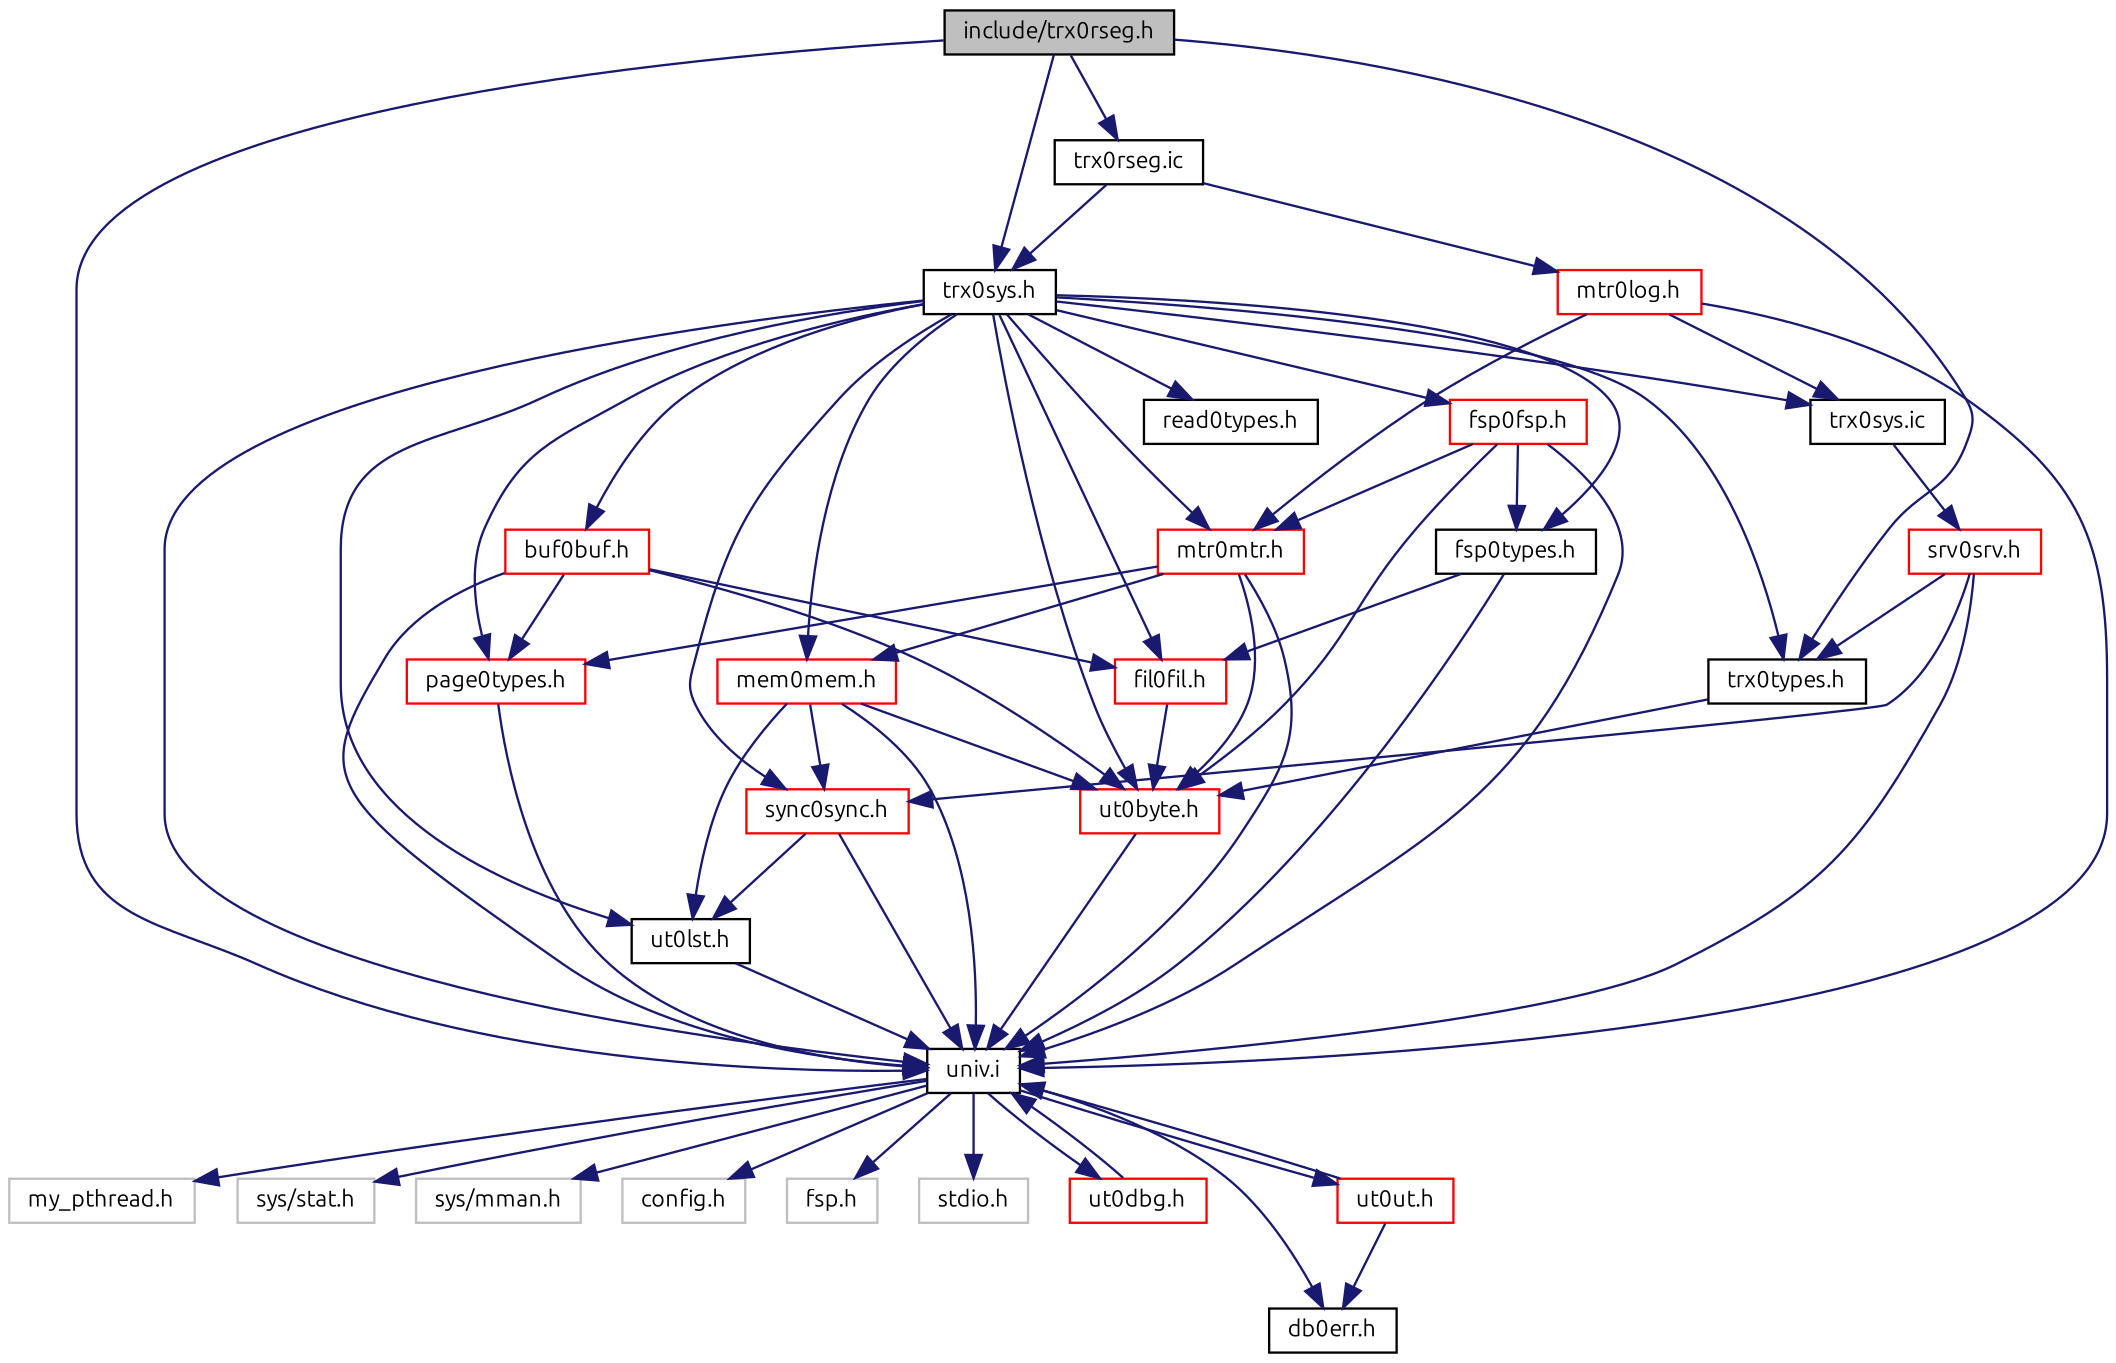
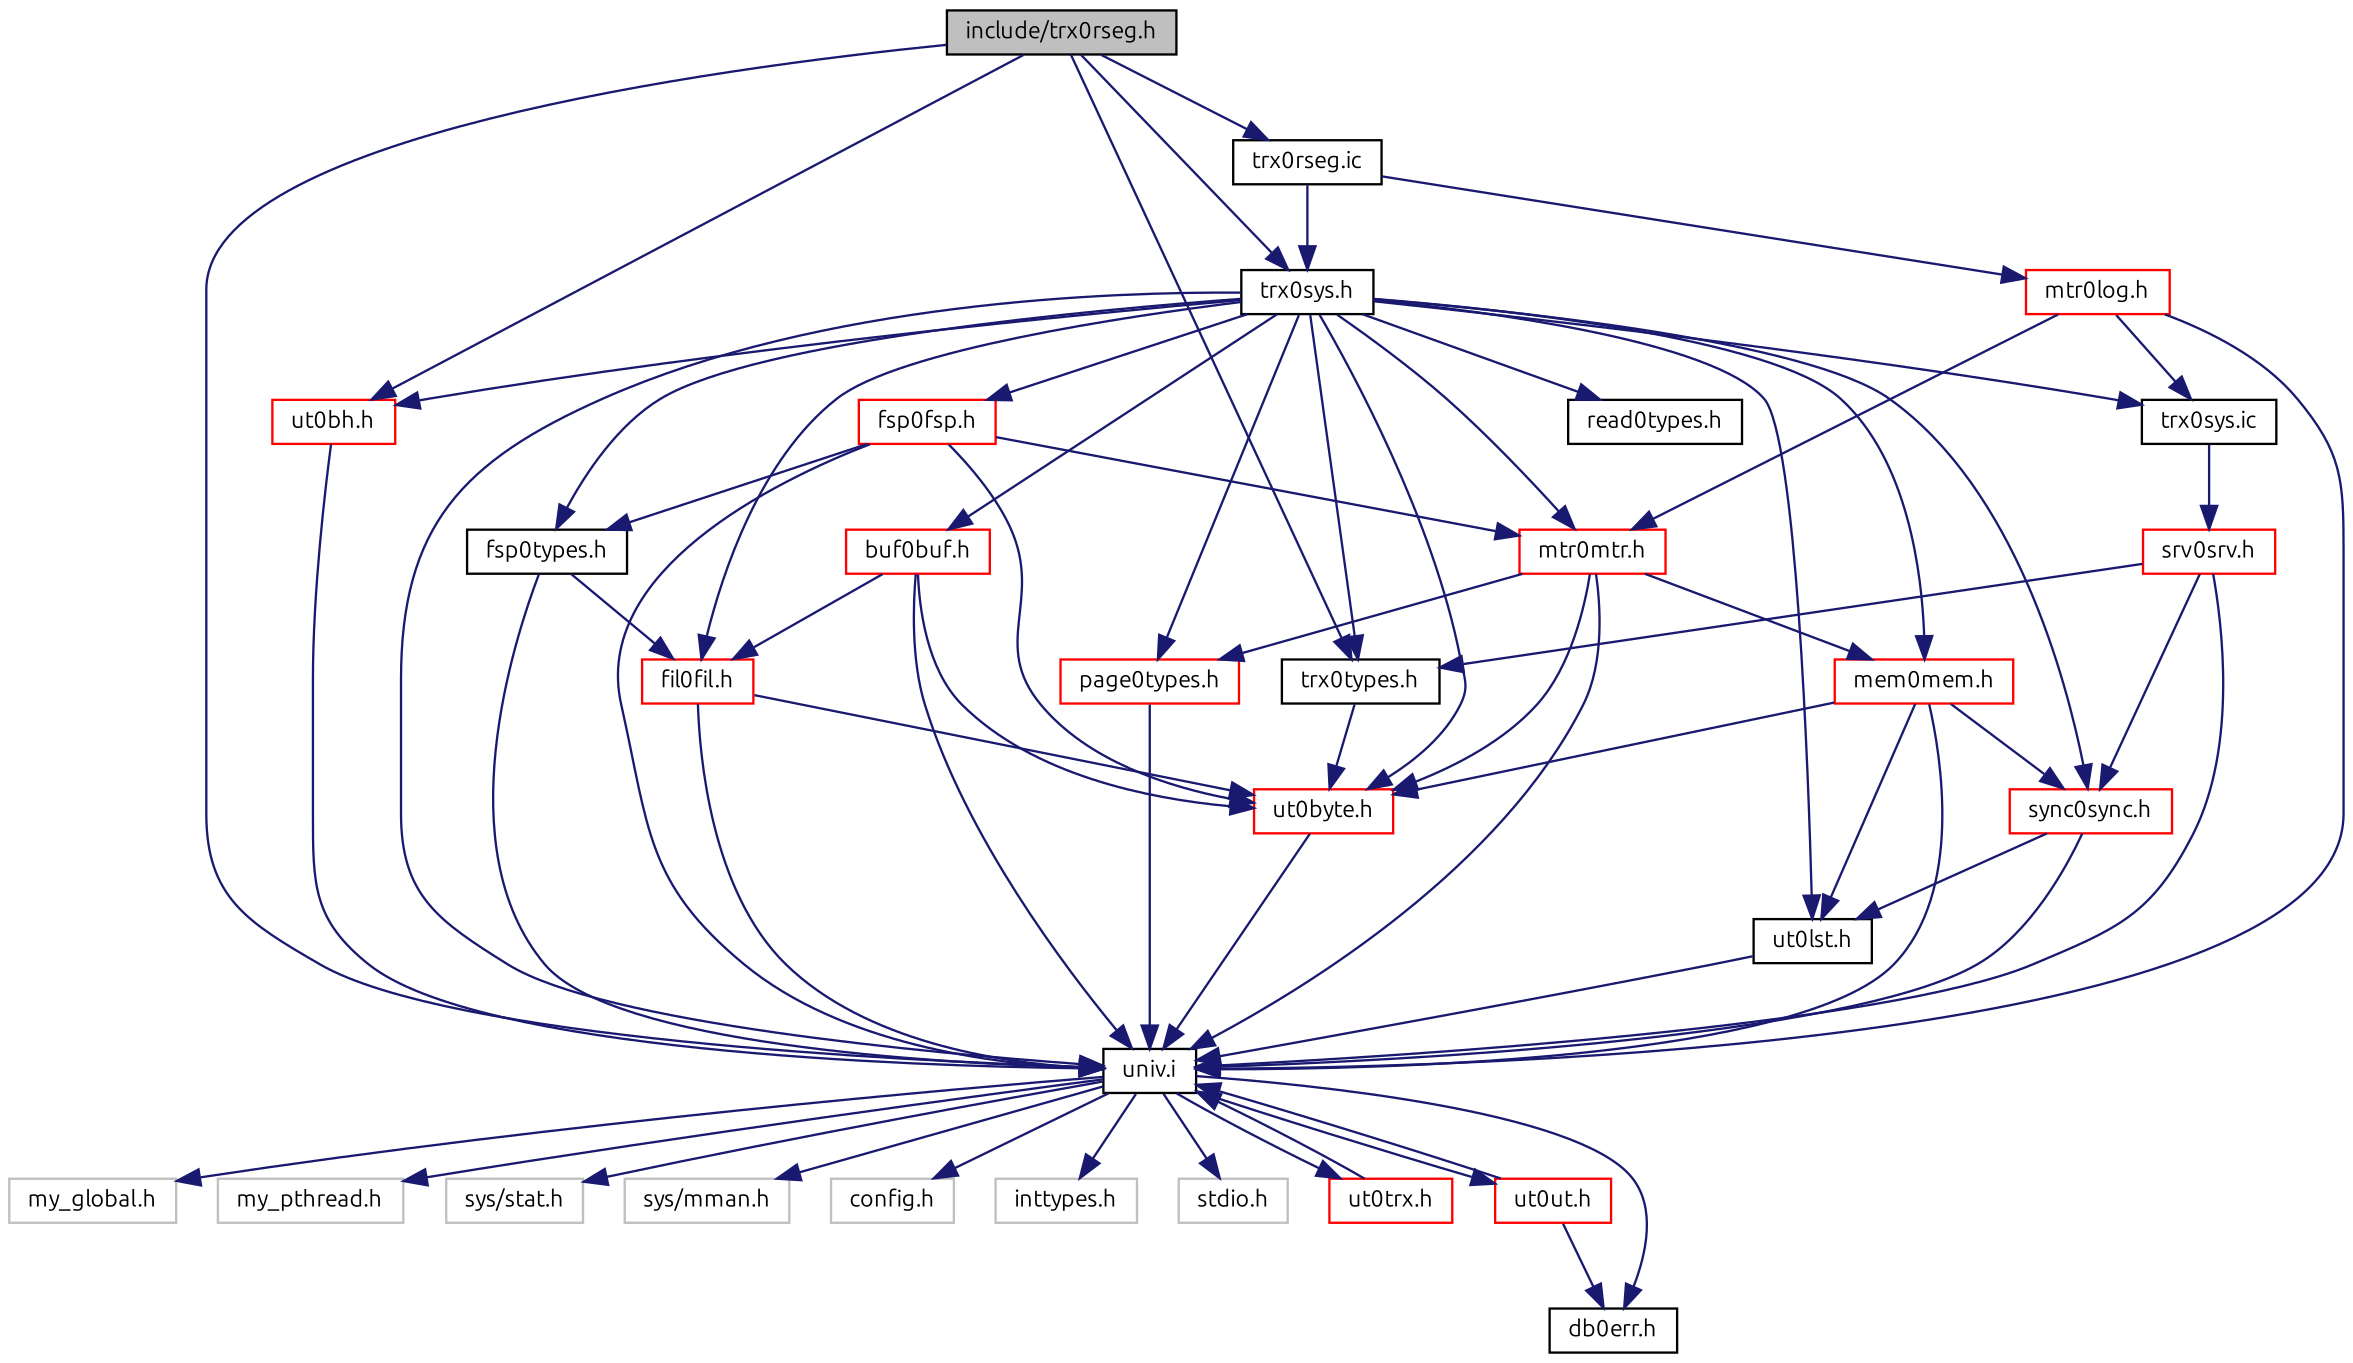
node "ut0bh.h": added
edge "buf0buf.h" -> "page0types.h": removed
edge "fil0fil.h" -> "univ.i": added
node "my_global.h": added
node "fsp.h": label "fsp.h" -> "inttypes.h"
node "ut0dbg.h": label "ut0dbg.h" -> "ut0trx.h"
